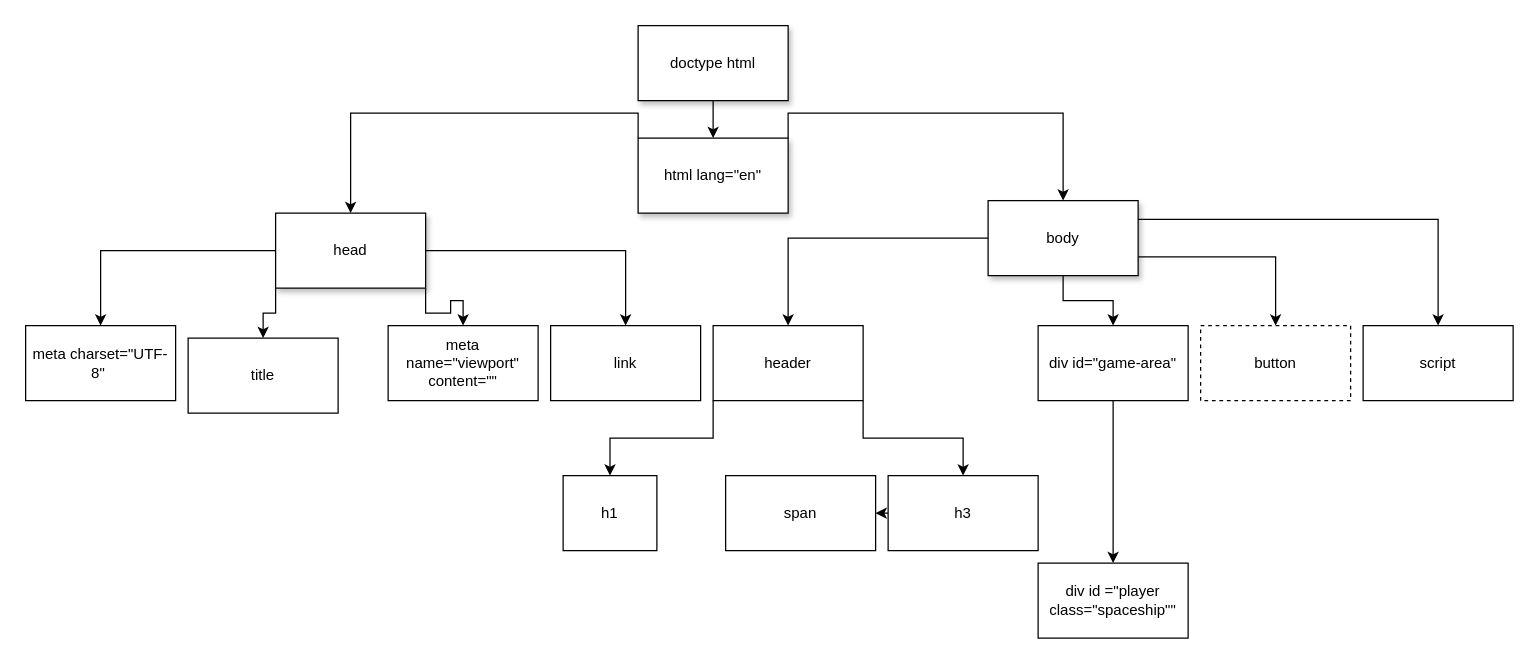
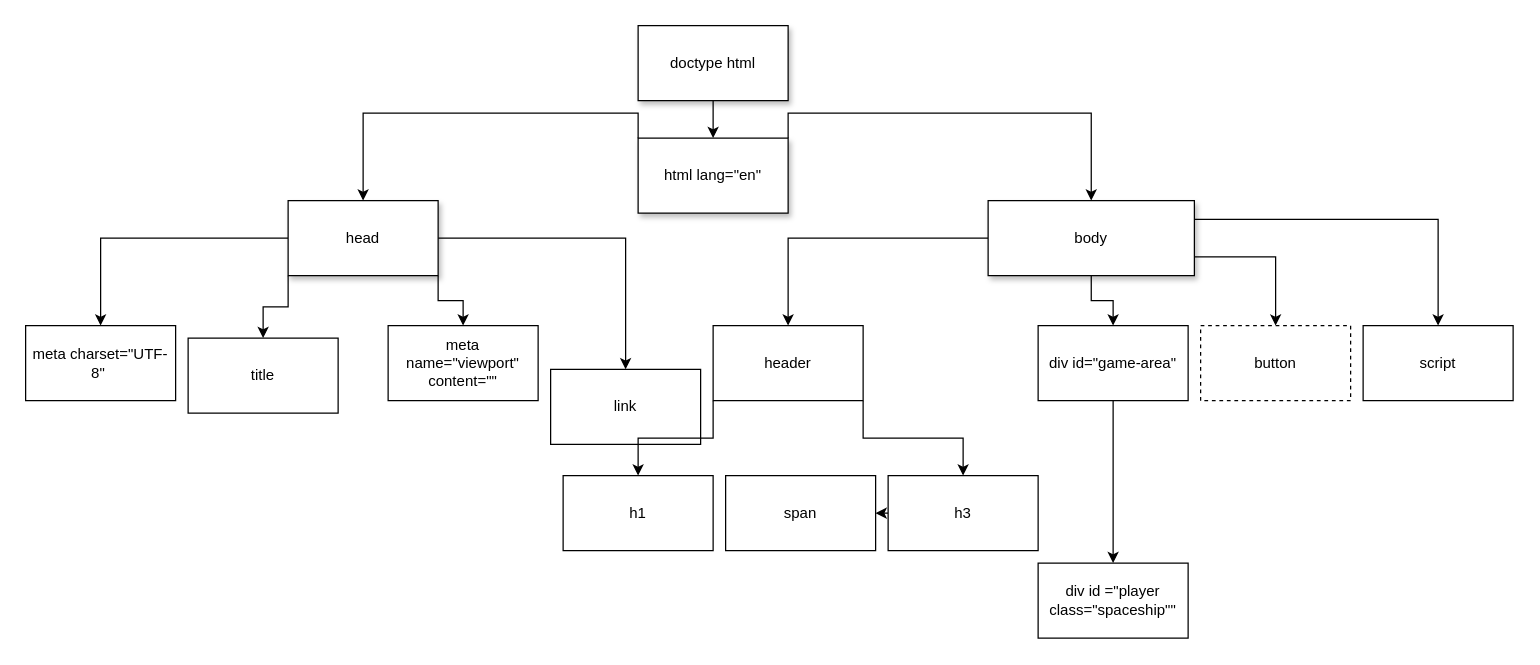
node "body": size 150x75 -> 206x75
node "head": moved (351, 251) -> (363, 238)
node "link": moved (626, 363) -> (626, 407)
node "h1": size 94x75 -> 150x75
